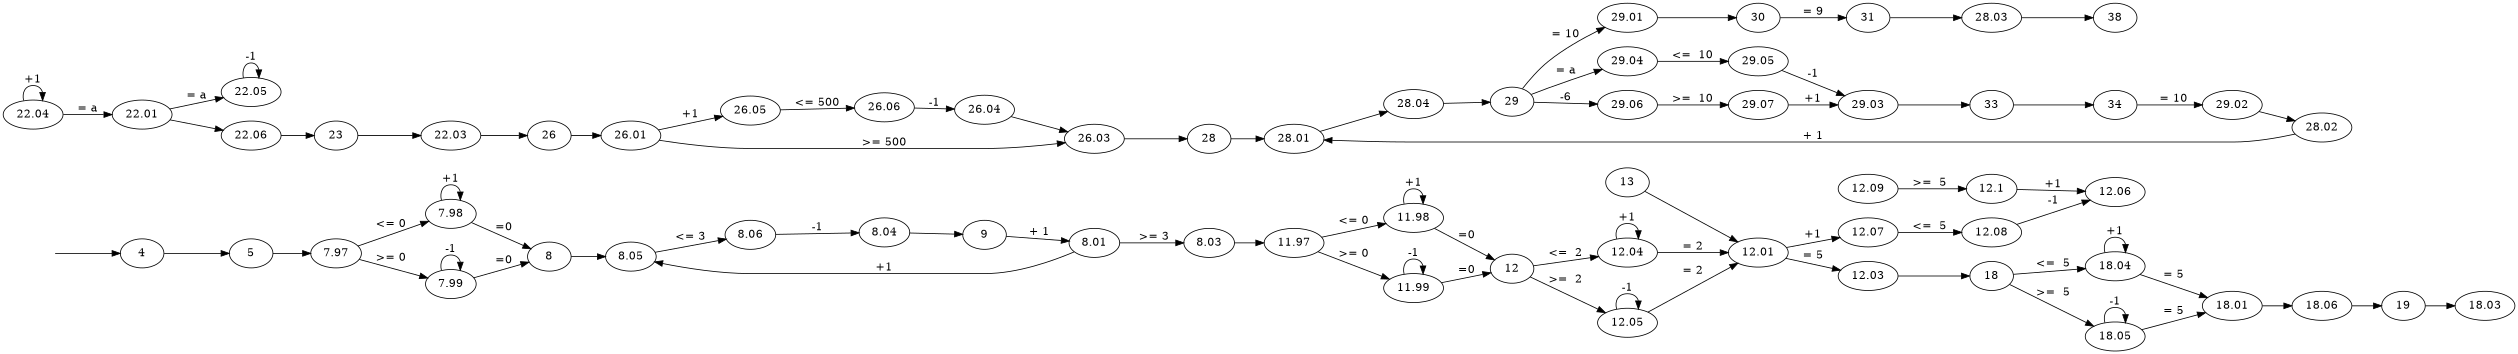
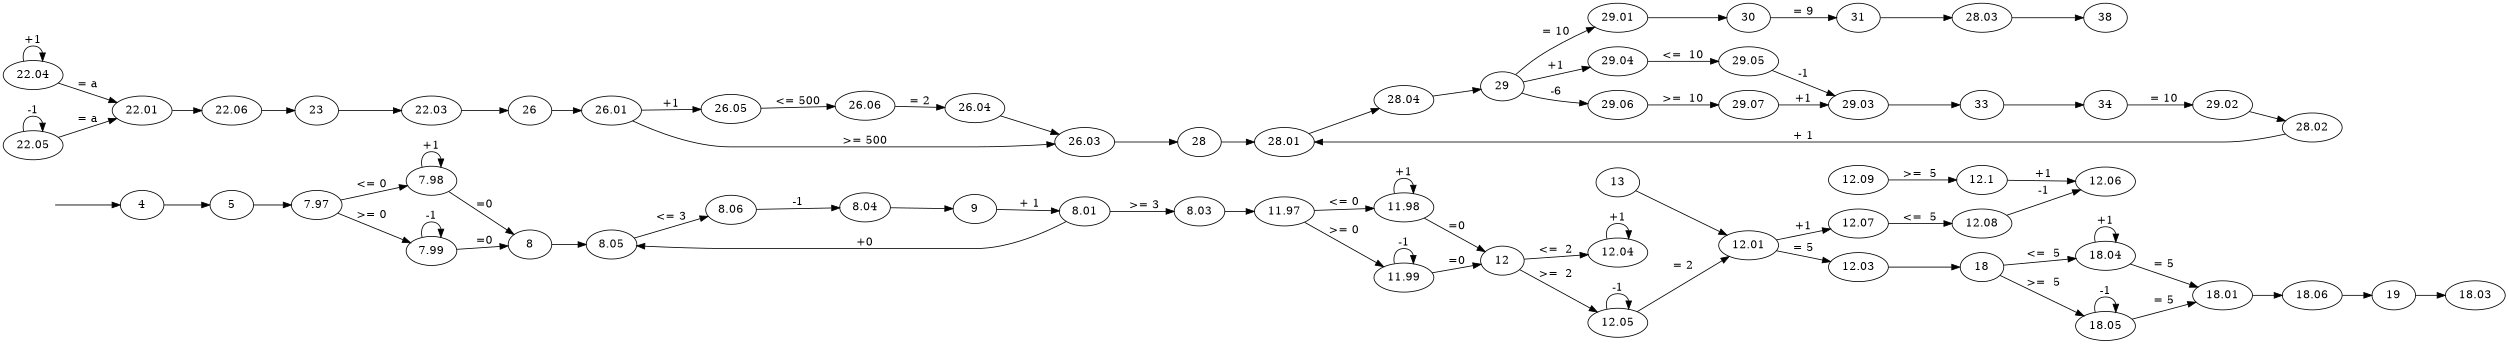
edge "29" -> "29.04": label "= a" -> "+1"
edge "26.06" -> "26.04": label "-1" -> "= 2"
edge "22.01" -> "22.05": reversed
edge "12.04" -> "12.01": removed, label "= 2"
edge "8.01" -> "8.05": label "+1" -> "+0"
